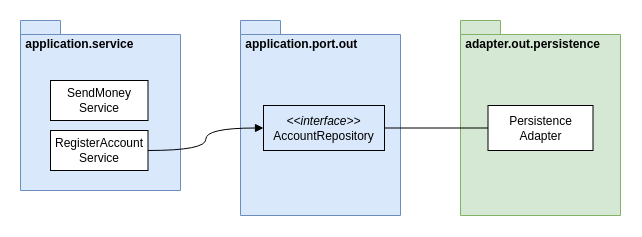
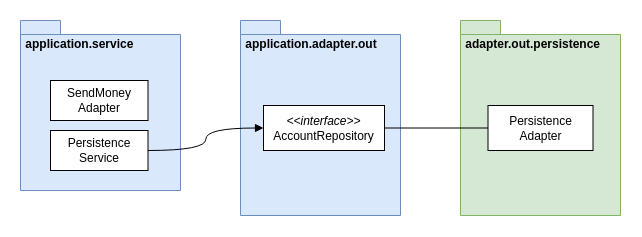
node "application.port.out": label "application.port.out" -> "application.adapter.out"
node "SendMoney Service": label "SendMoney Service" -> "SendMoney Adapter"
node "<<interface>> AccountRepository": fillcolor #dae8fc -> #ffffff
node "RegisterAccount Service": label "RegisterAccount Service" -> "Persistence Service"
